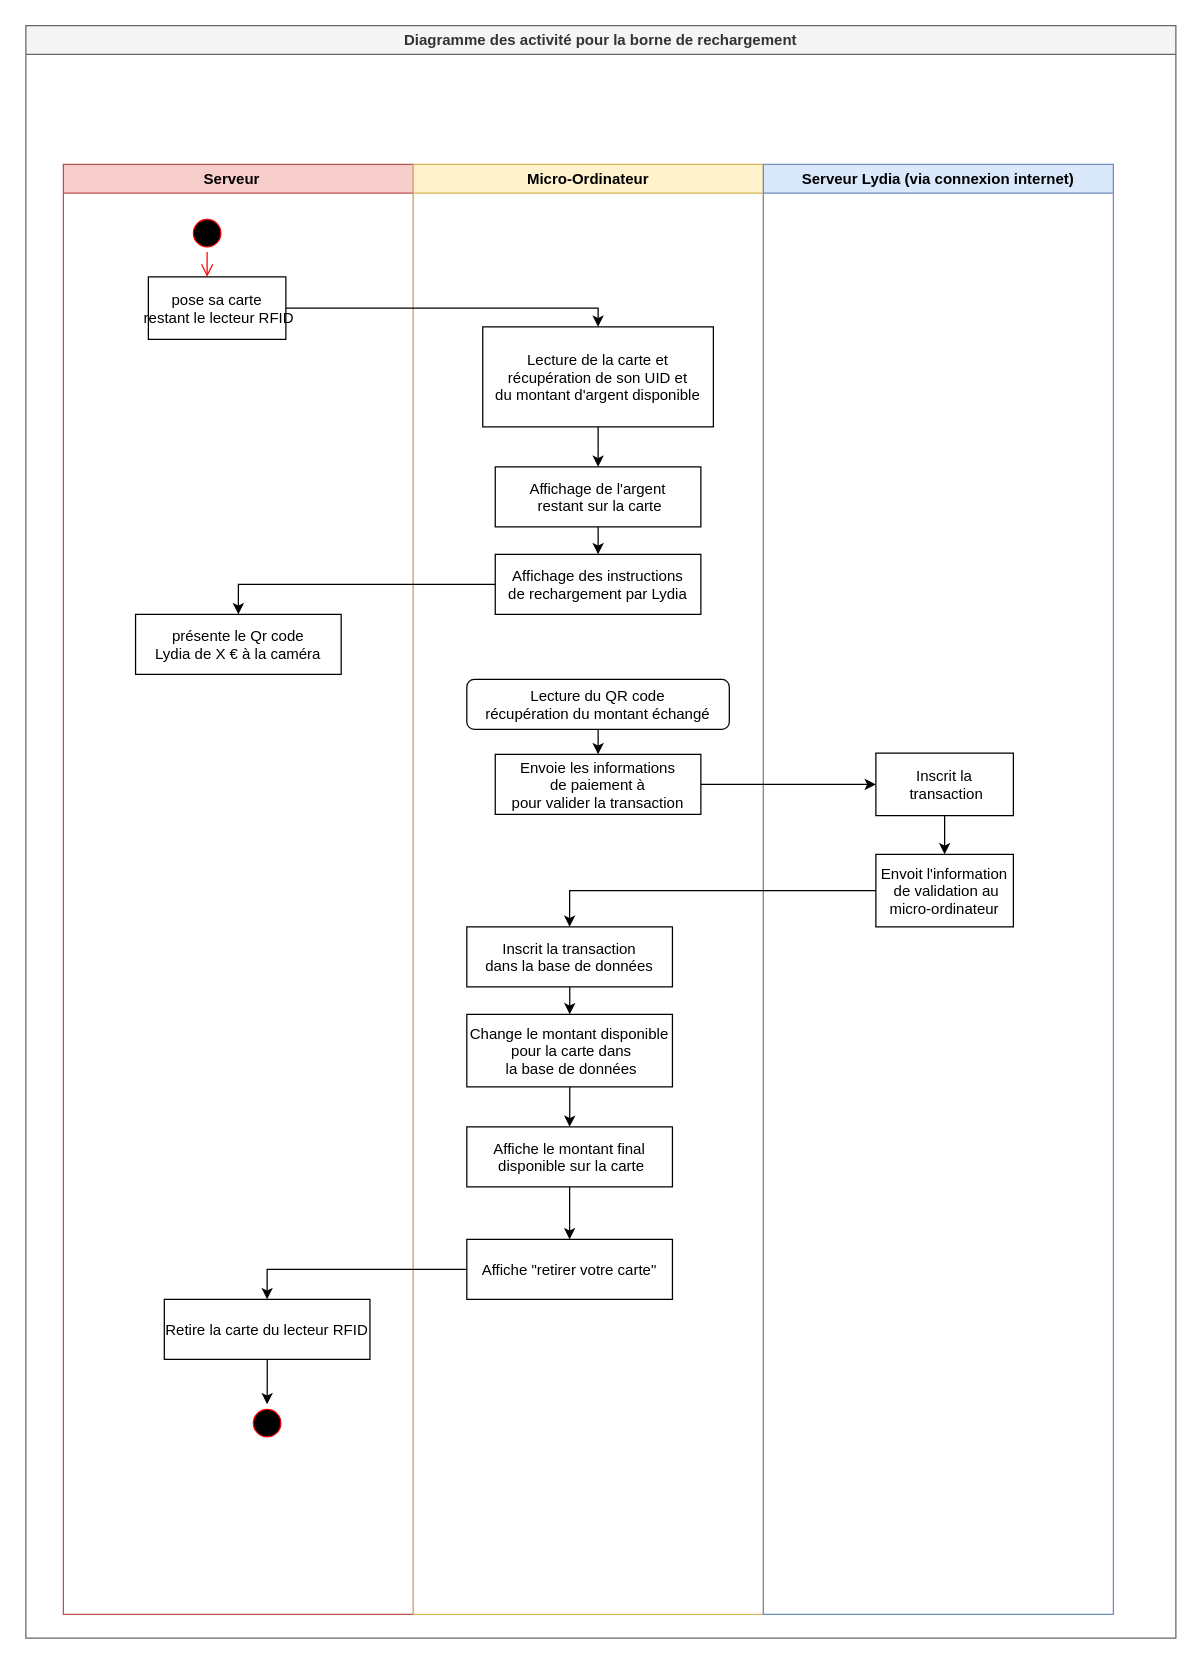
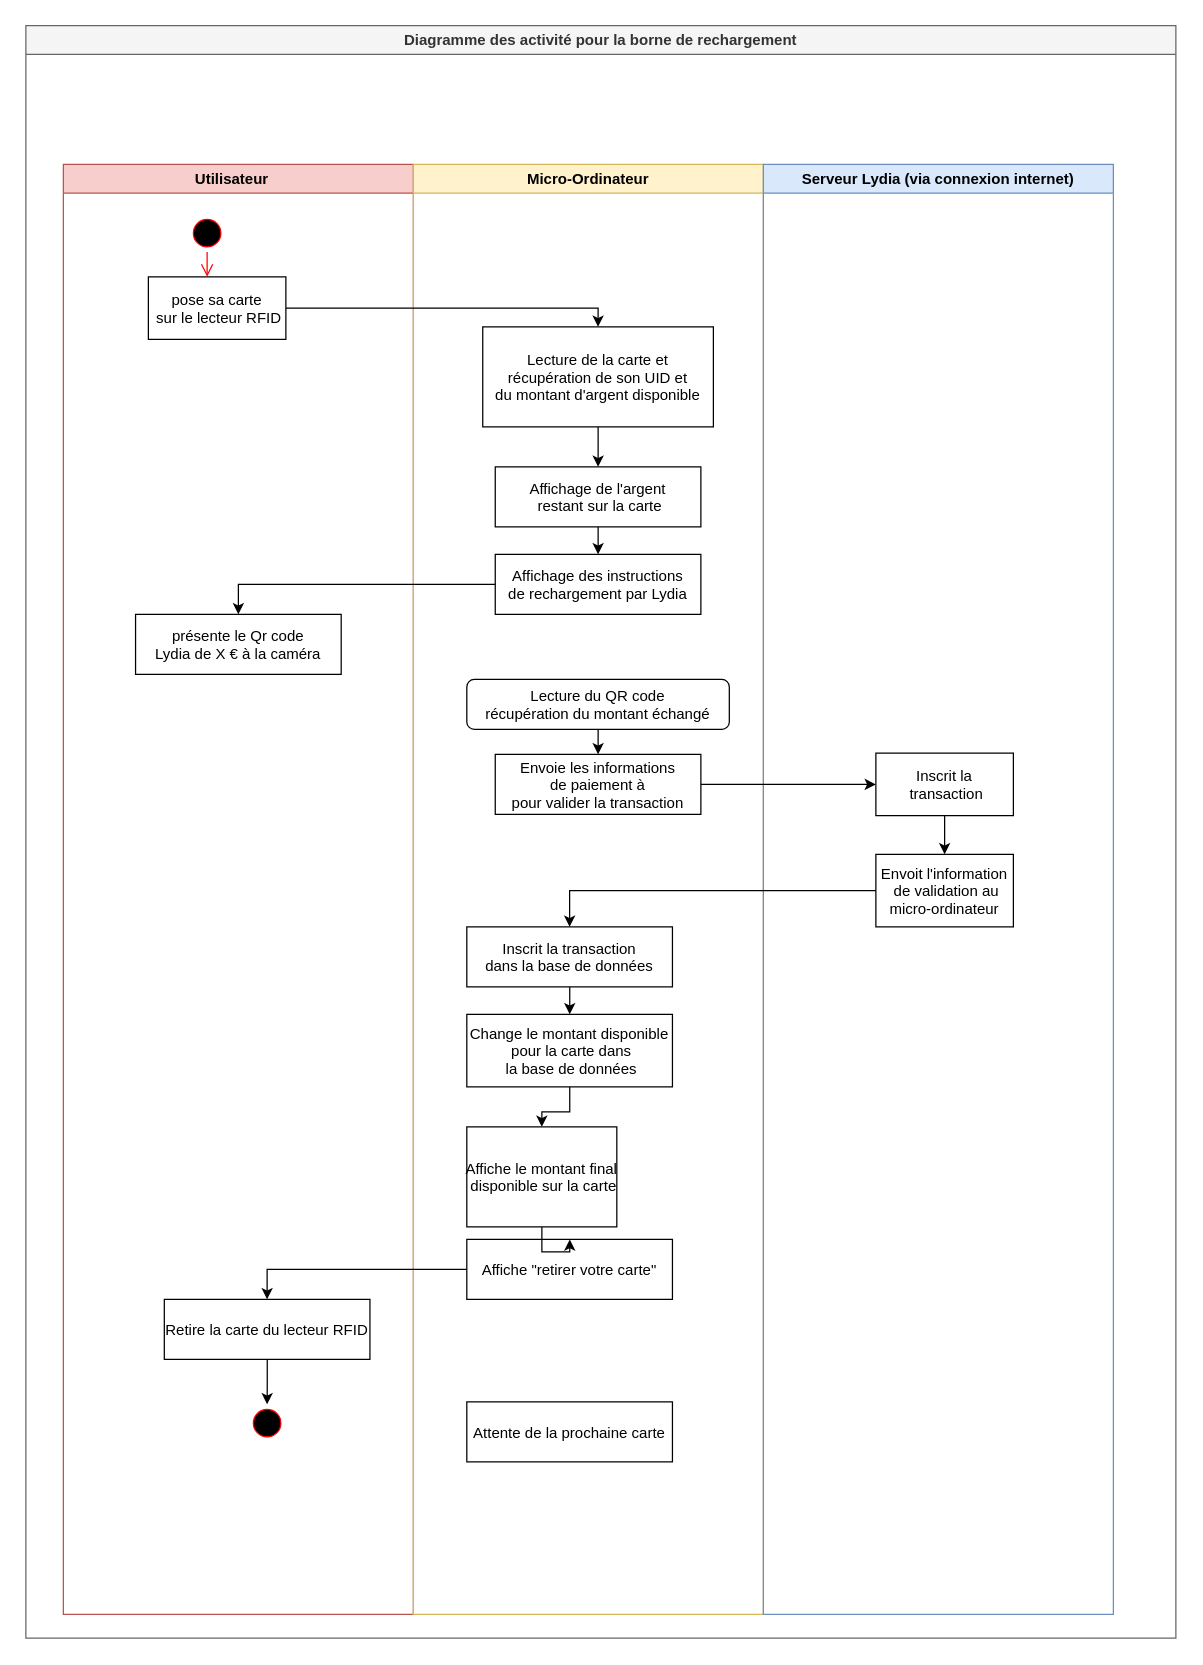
node "Serveur": label "Serveur" -> "Utilisateur"
node "pose sa carte restant le lecteur RFID": label "pose sa carte restant le lecteur RFID" -> "pose sa carte sur le lecteur RFID"
node "Affiche le montant final disponible sur la carte": size 206x60 -> 150x100
node "Attente de la prochaine carte": added
